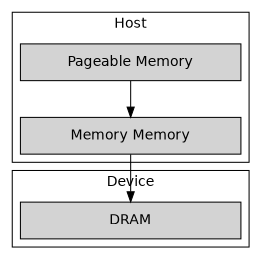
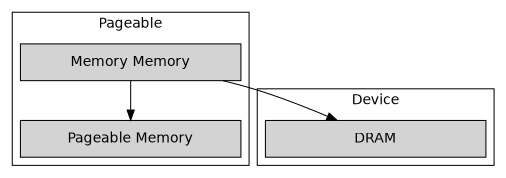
cluster "Host": label "Host" -> "Pageable"
edge "Pageable Memory" -> "Memory Memory": reversed
